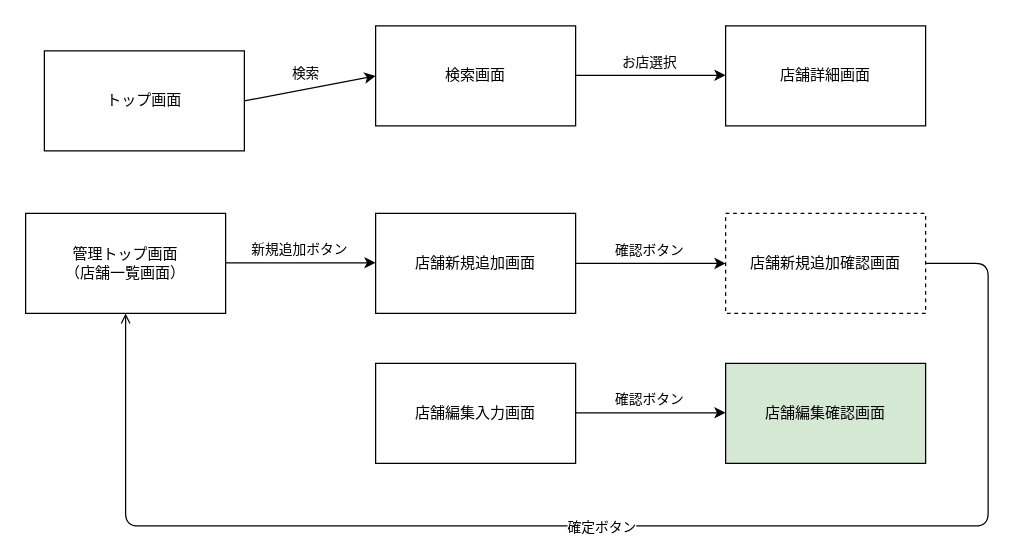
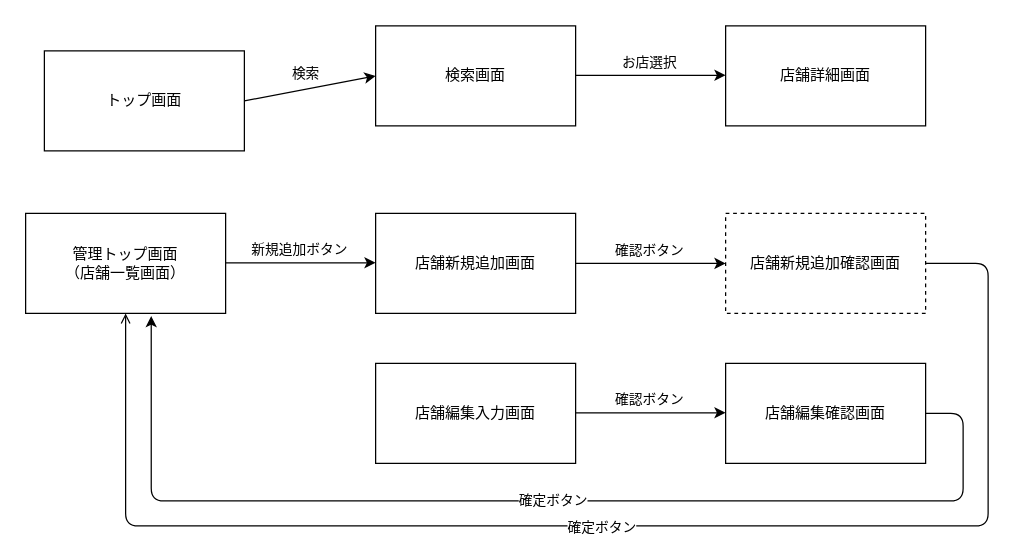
node "店舗編集確認画面": fillcolor #d5e8d4 -> #ffffff
edge "店舗編集確認画面" -> "管理トップ画面 （店舗一覧画面）": added, label "確定ボタン"
